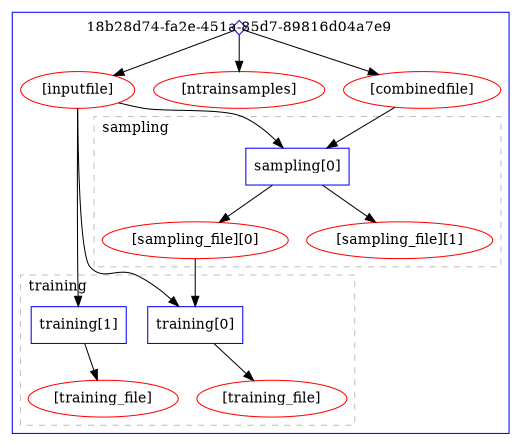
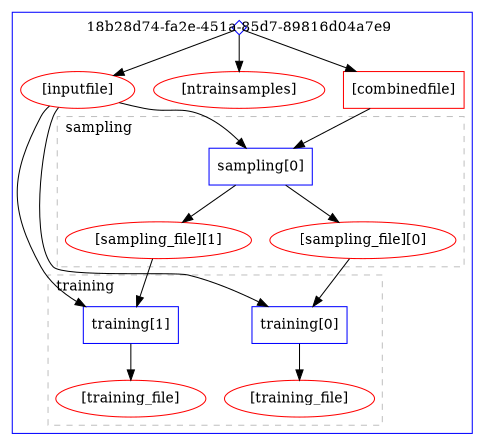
node "[combinedfile]": shape ellipse -> box
edge "[sampling_file][1]" -> "training[1]": added
